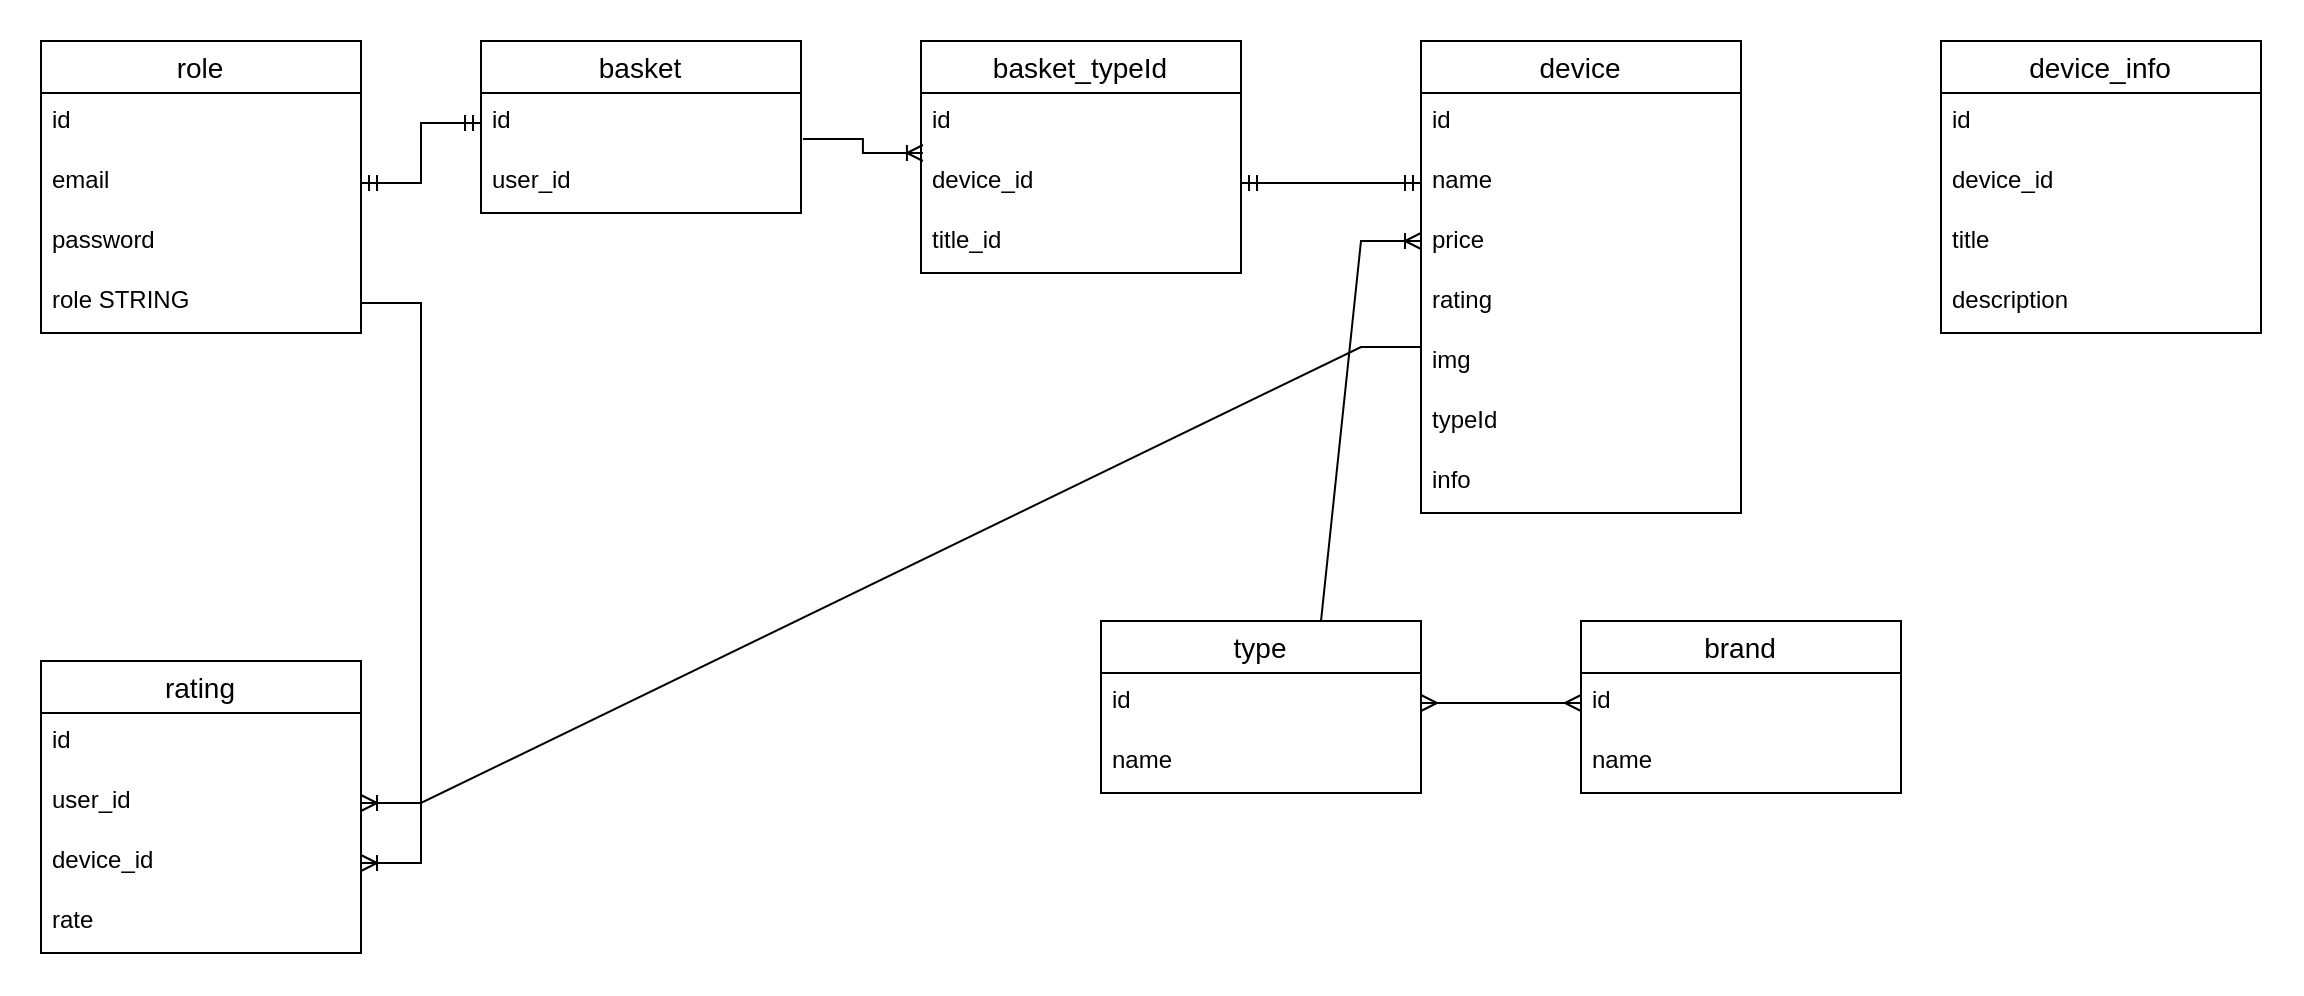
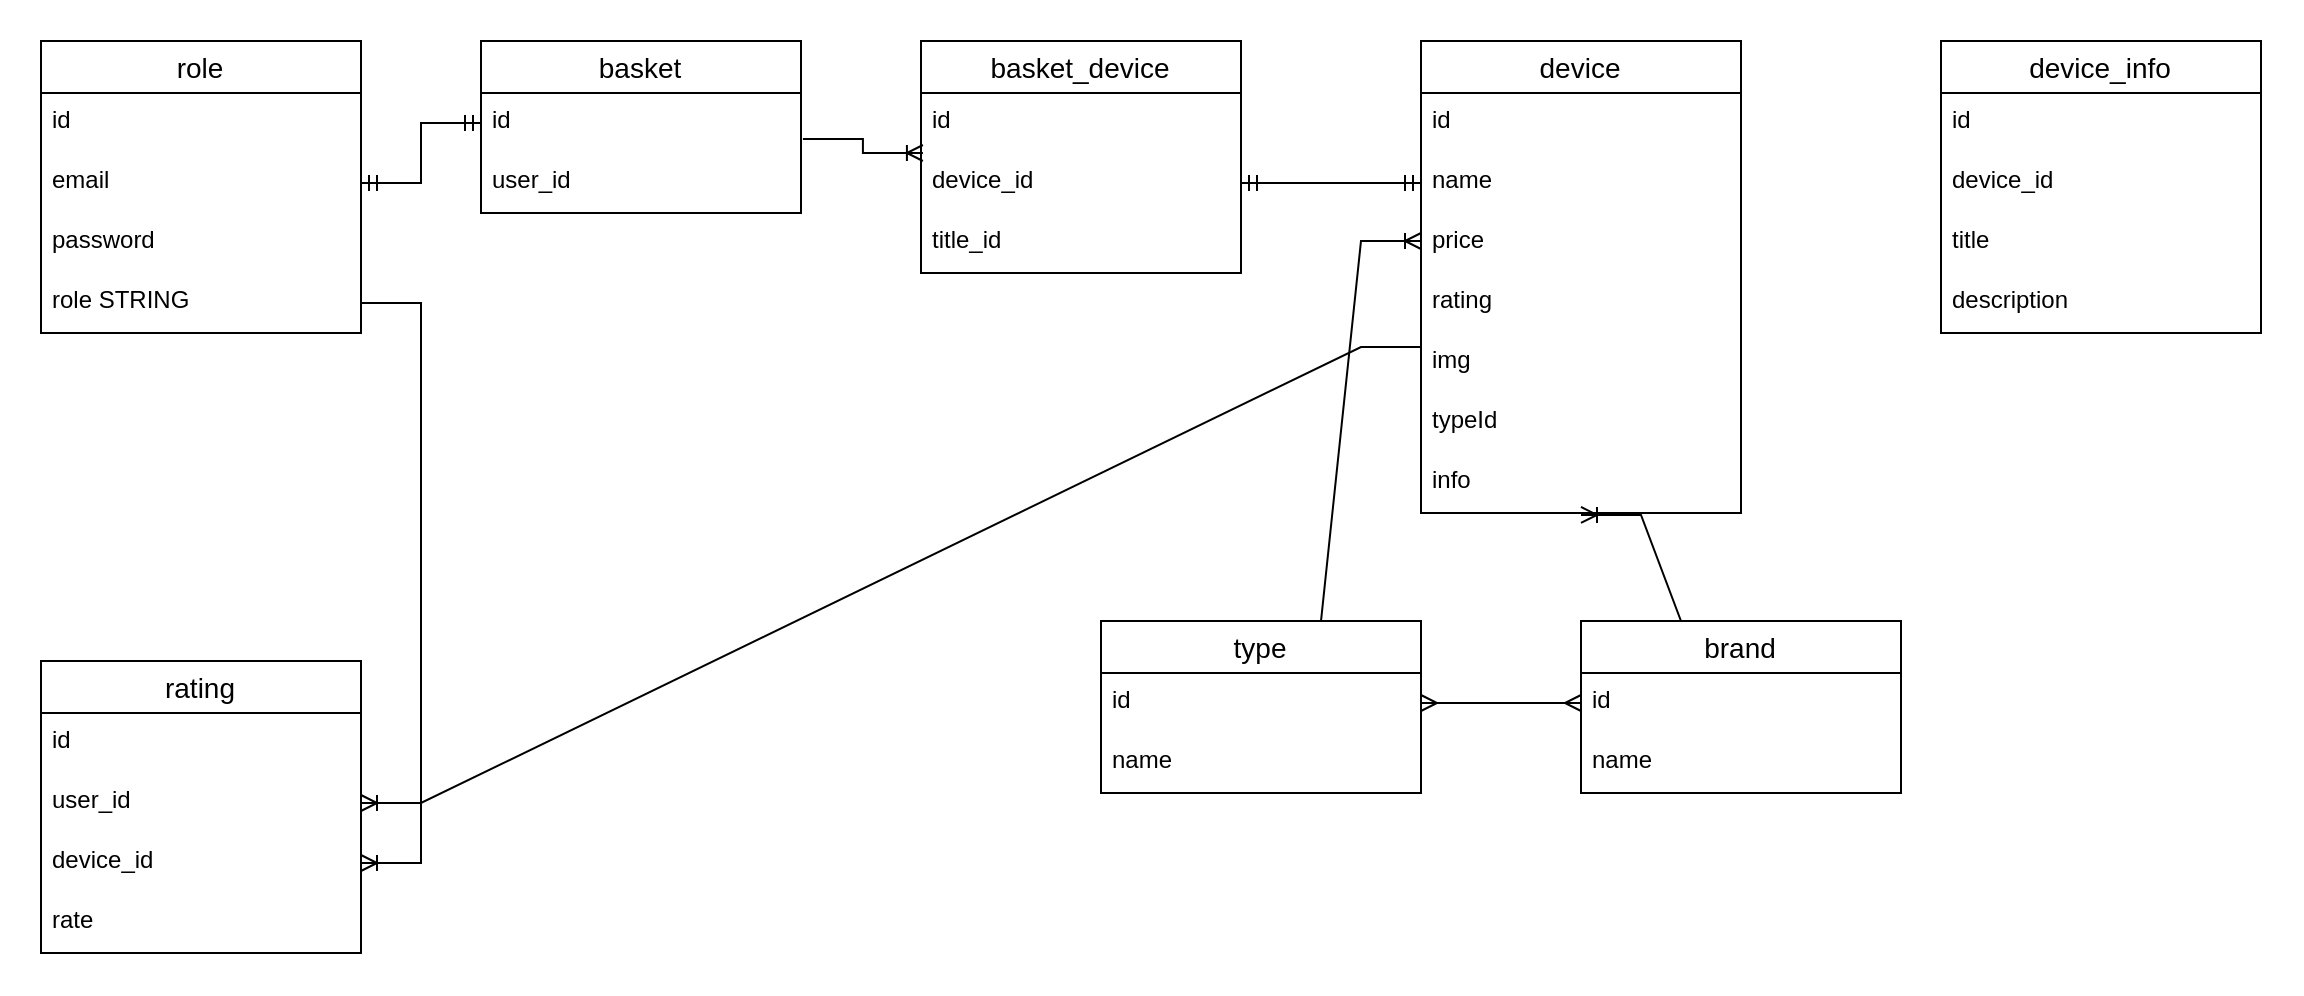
node "basket_typeId": label "basket_typeId" -> "basket_device"
edge "brand" -> "info": added
